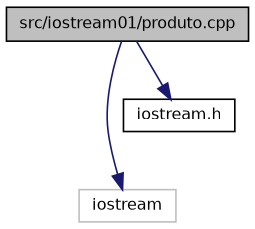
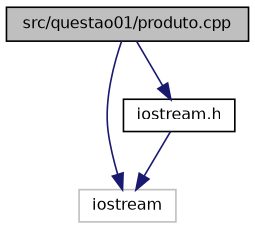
node "src/iostream01/produto.cpp": label "src/iostream01/produto.cpp" -> "src/questao01/produto.cpp"
edge "iostream.h" -> "iostream": added
